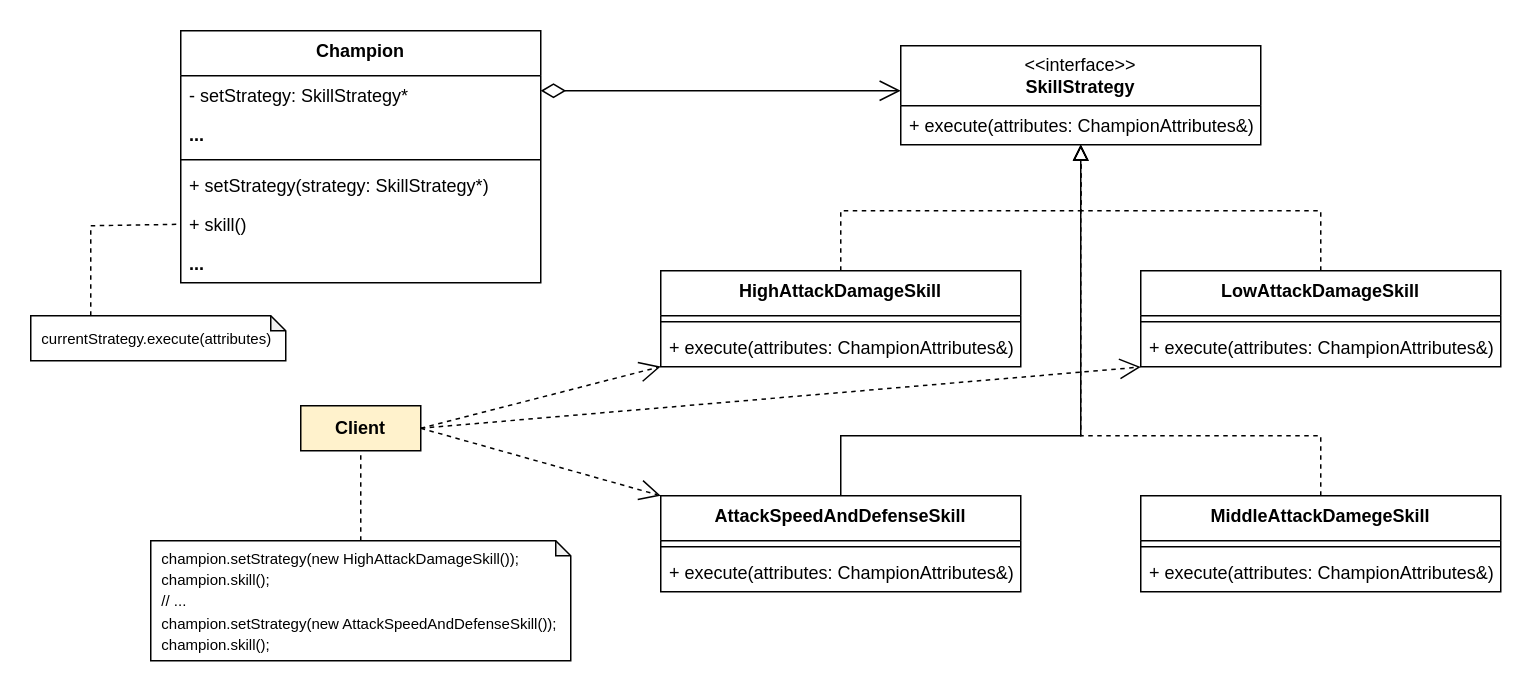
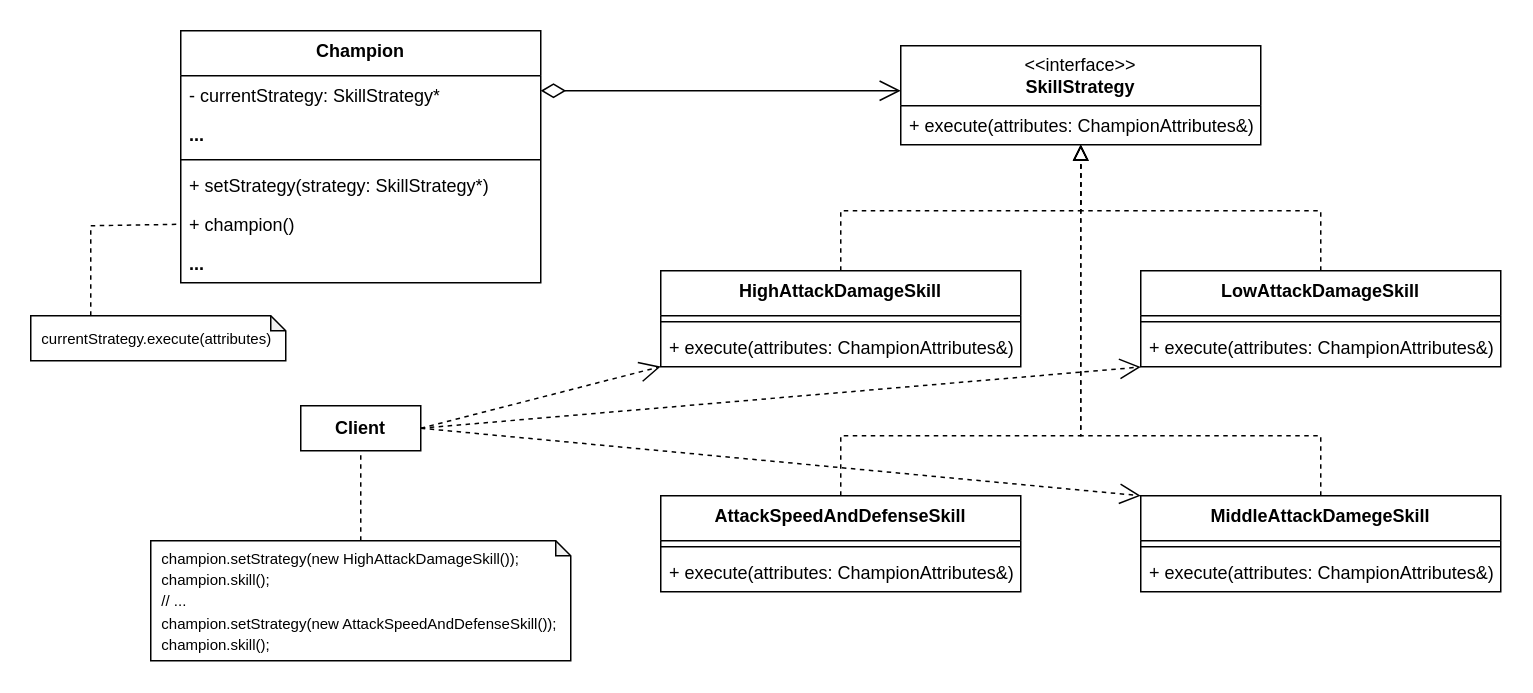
node "- setStrategy: SkillStrategy*": label "- setStrategy: SkillStrategy*" -> "- currentStrategy: SkillStrategy*"
node "+ skill()": label "+ skill()" -> "+ champion()"
node "Client": fillcolor #fff2cc -> #ffffff
edge "AttackSpeedAndDefenseSkill" -> "<<interface>>SkillStrategy": style solid -> dashed
edge "Client" -> "MiddleAttackDamegeSkill": added
edge "Client" -> "AttackSpeedAndDefenseSkill": removed
